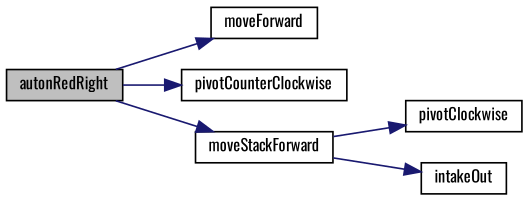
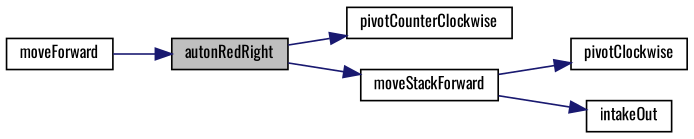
edge "autonRedRight" -> "moveForward": reversed
